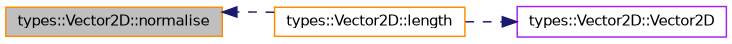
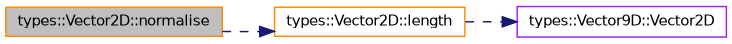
edge "types::Vector2D::length" -> "types::Vector2D::normalise": reversed
node "types::Vector2D::Vector2D": label "types::Vector2D::Vector2D" -> "types::Vector9D::Vector2D"
